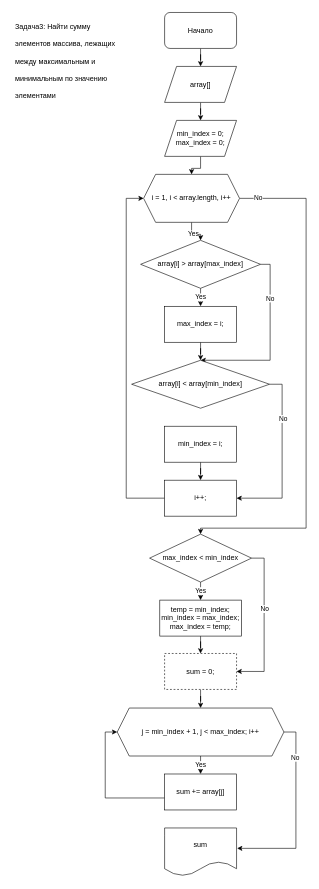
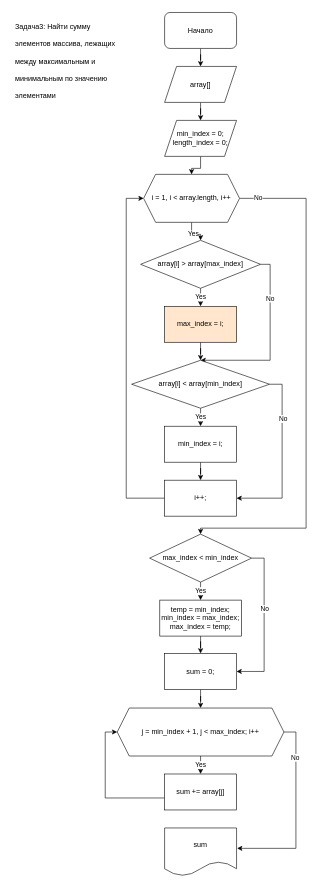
node "min_index = 0; max_index = 0;": label "min_index = 0; max_index = 0;" -> "min_index = 0; length_index = 0;"
node "max_index = i;": fillcolor #ffffff -> #ffe6cc
edge "array[i] < array[min_index]" -> "min_index = i;": added, label "Yes"
node "sum = 0;": style dashed -> solid
